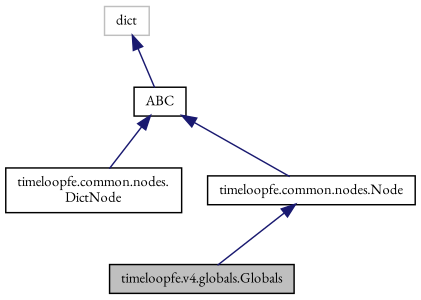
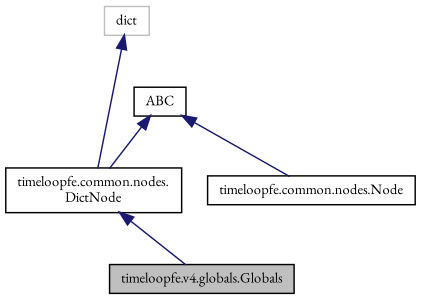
edge "ABC" -> "dict": now "timeloopfe.common.nodes. DictNode" -> "dict"
edge "timeloopfe.v4.globals.Globals" -> "timeloopfe.common.nodes.Node": now "timeloopfe.v4.globals.Globals" -> "timeloopfe.common.nodes. DictNode"
